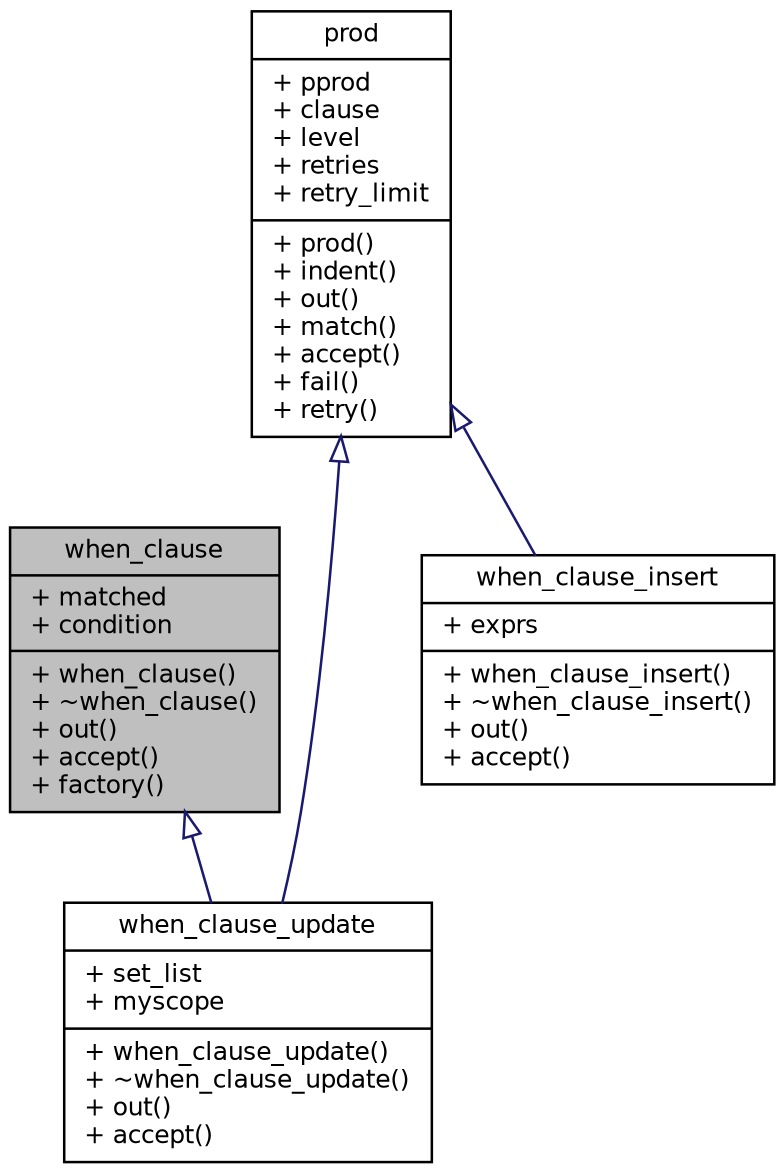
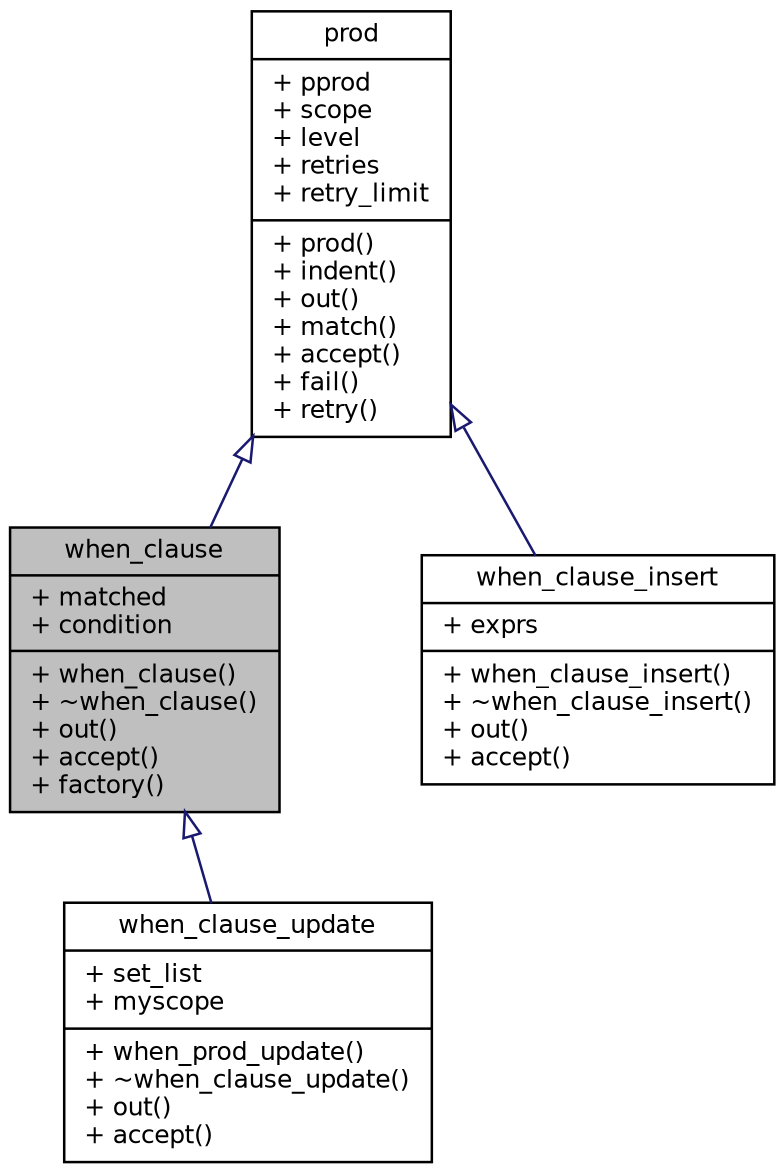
node "prod": text "+ clause" -> "+ scope"
edge "when_clause_update" -> "prod": now "when_clause" -> "prod"
node "when_clause_update": text "+ when_clause_update()" -> "+ when_prod_update()"
